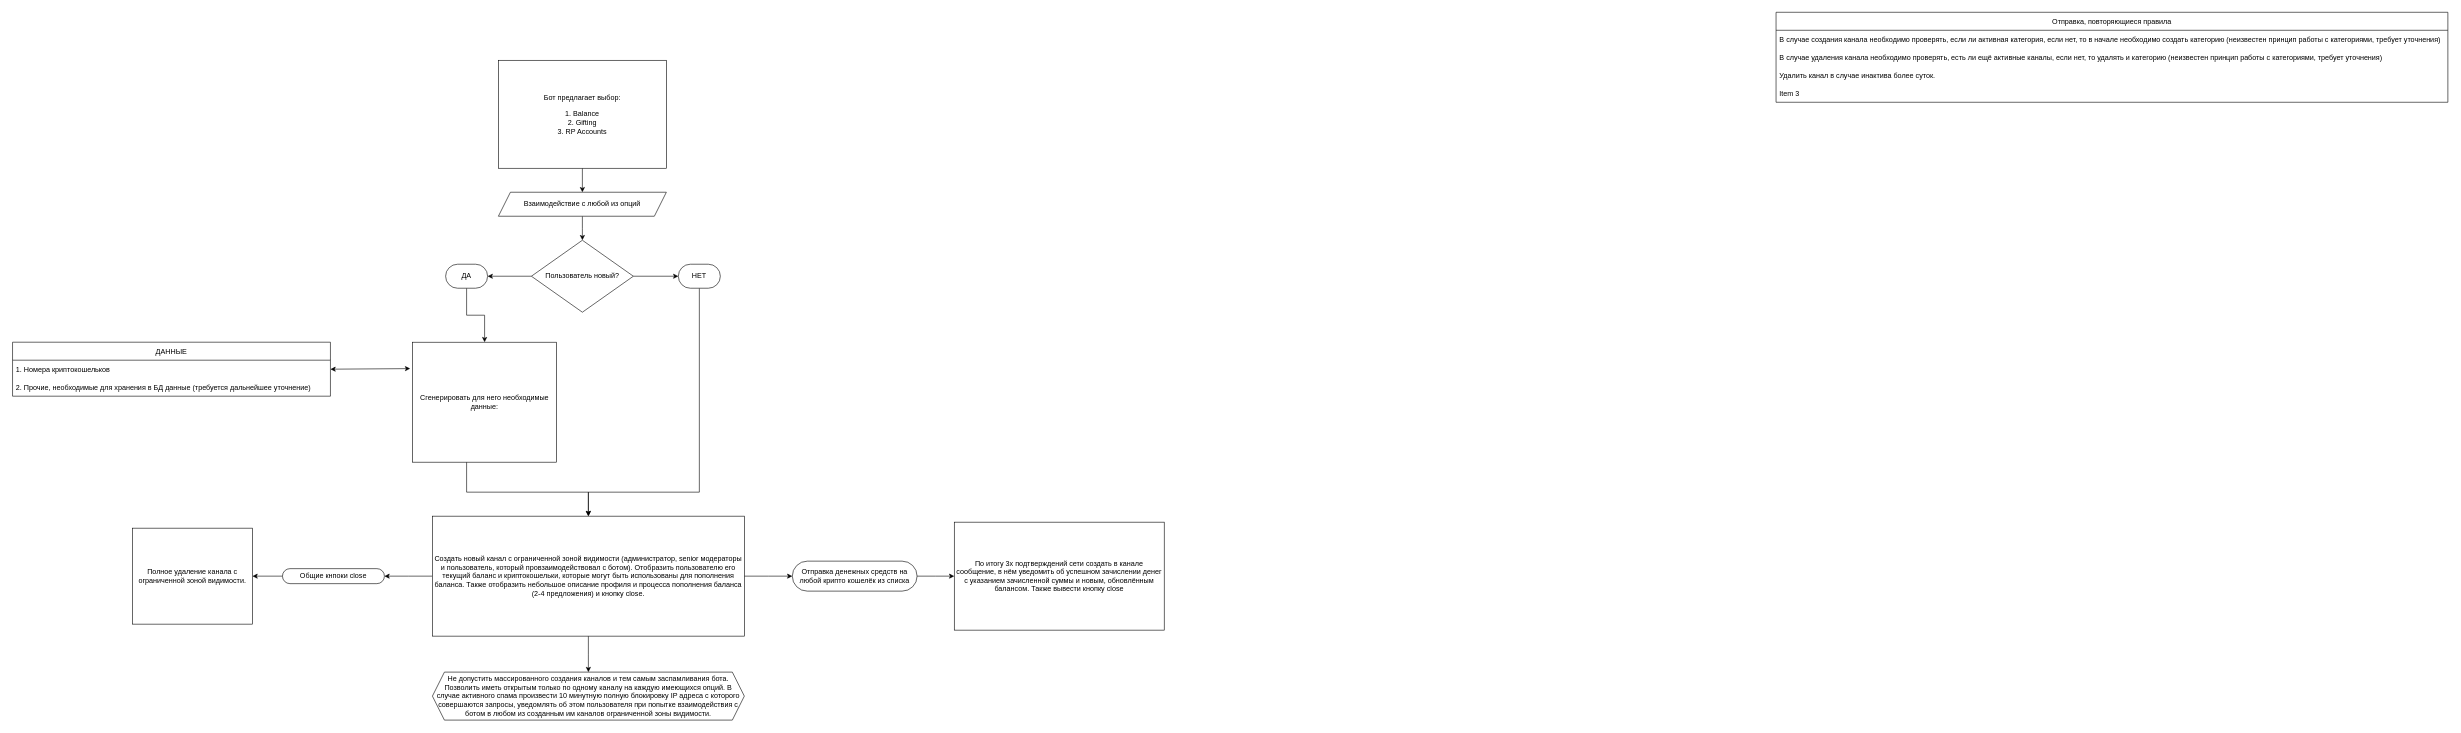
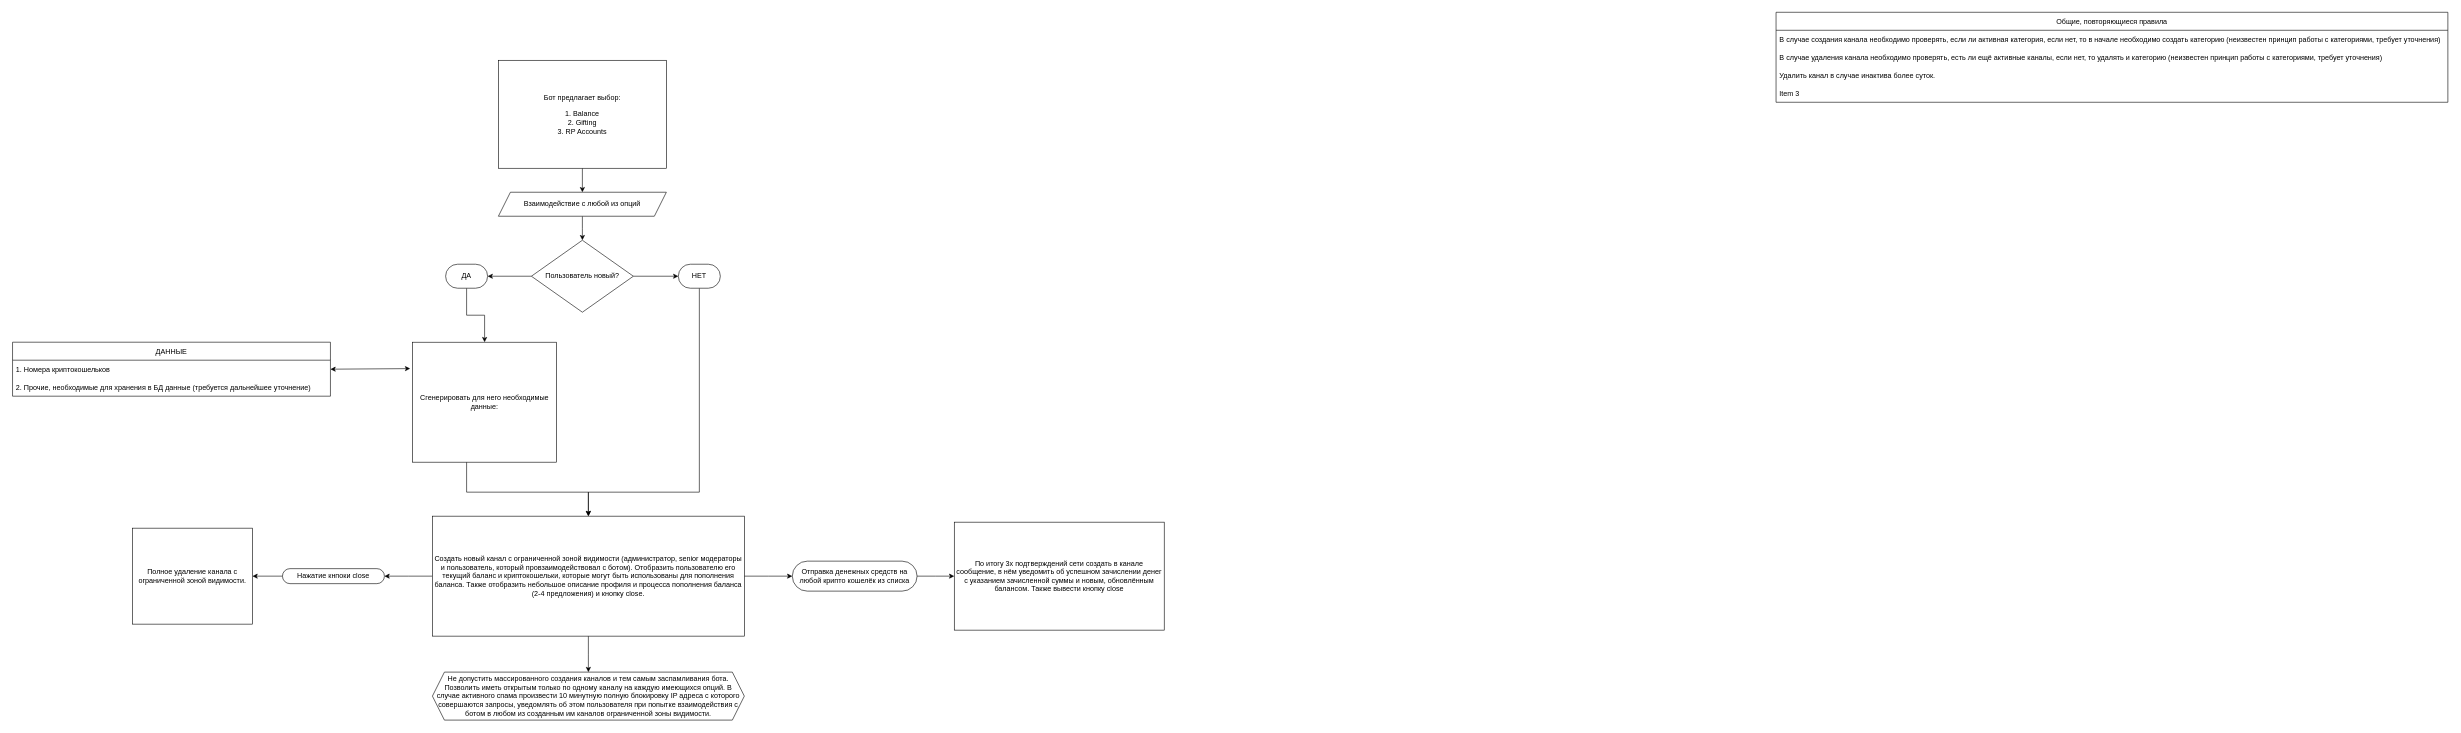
node "Отправка, повторяющиеся правила": label "Отправка, повторяющиеся правила" -> "Общие, повторяющиеся правила"
node "Общие кнпоки close": label "Общие кнпоки close" -> "Нажатие кнпоки close"
